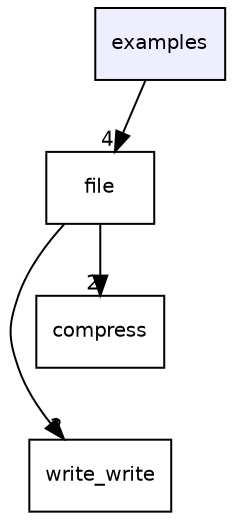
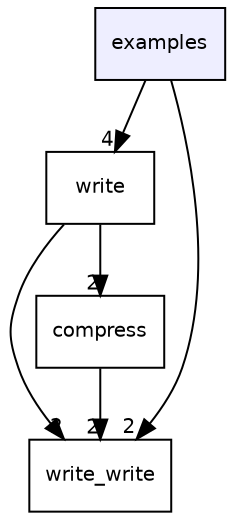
node "file": label "file" -> "write"
edge "examples" -> "write_write": added
edge "compress" -> "write_write": added
